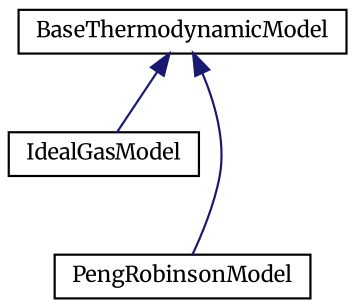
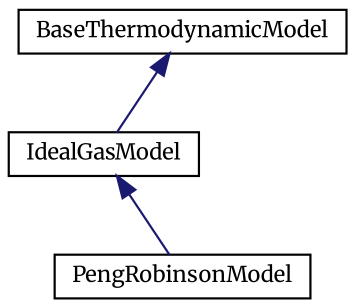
edge "PengRobinsonModel" -> "BaseThermodynamicModel": now "PengRobinsonModel" -> "IdealGasModel"
